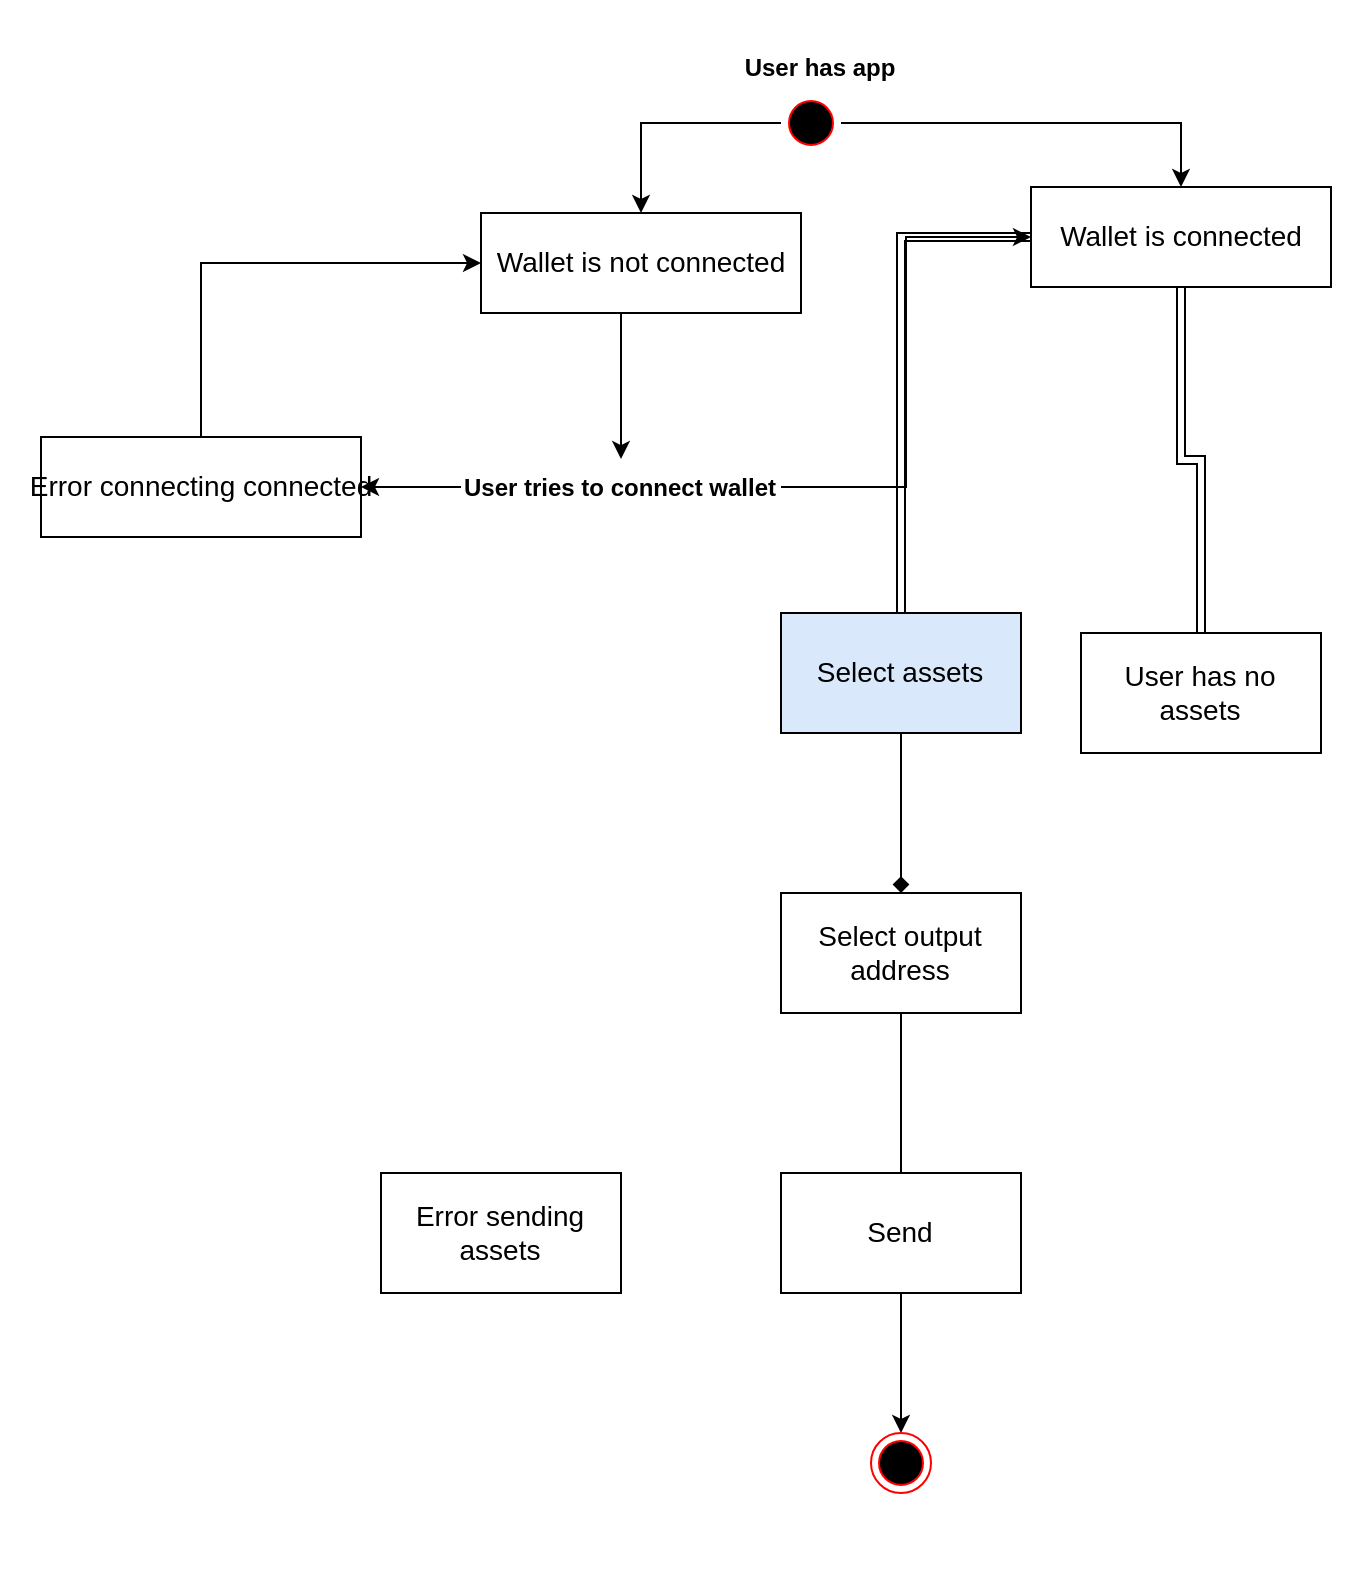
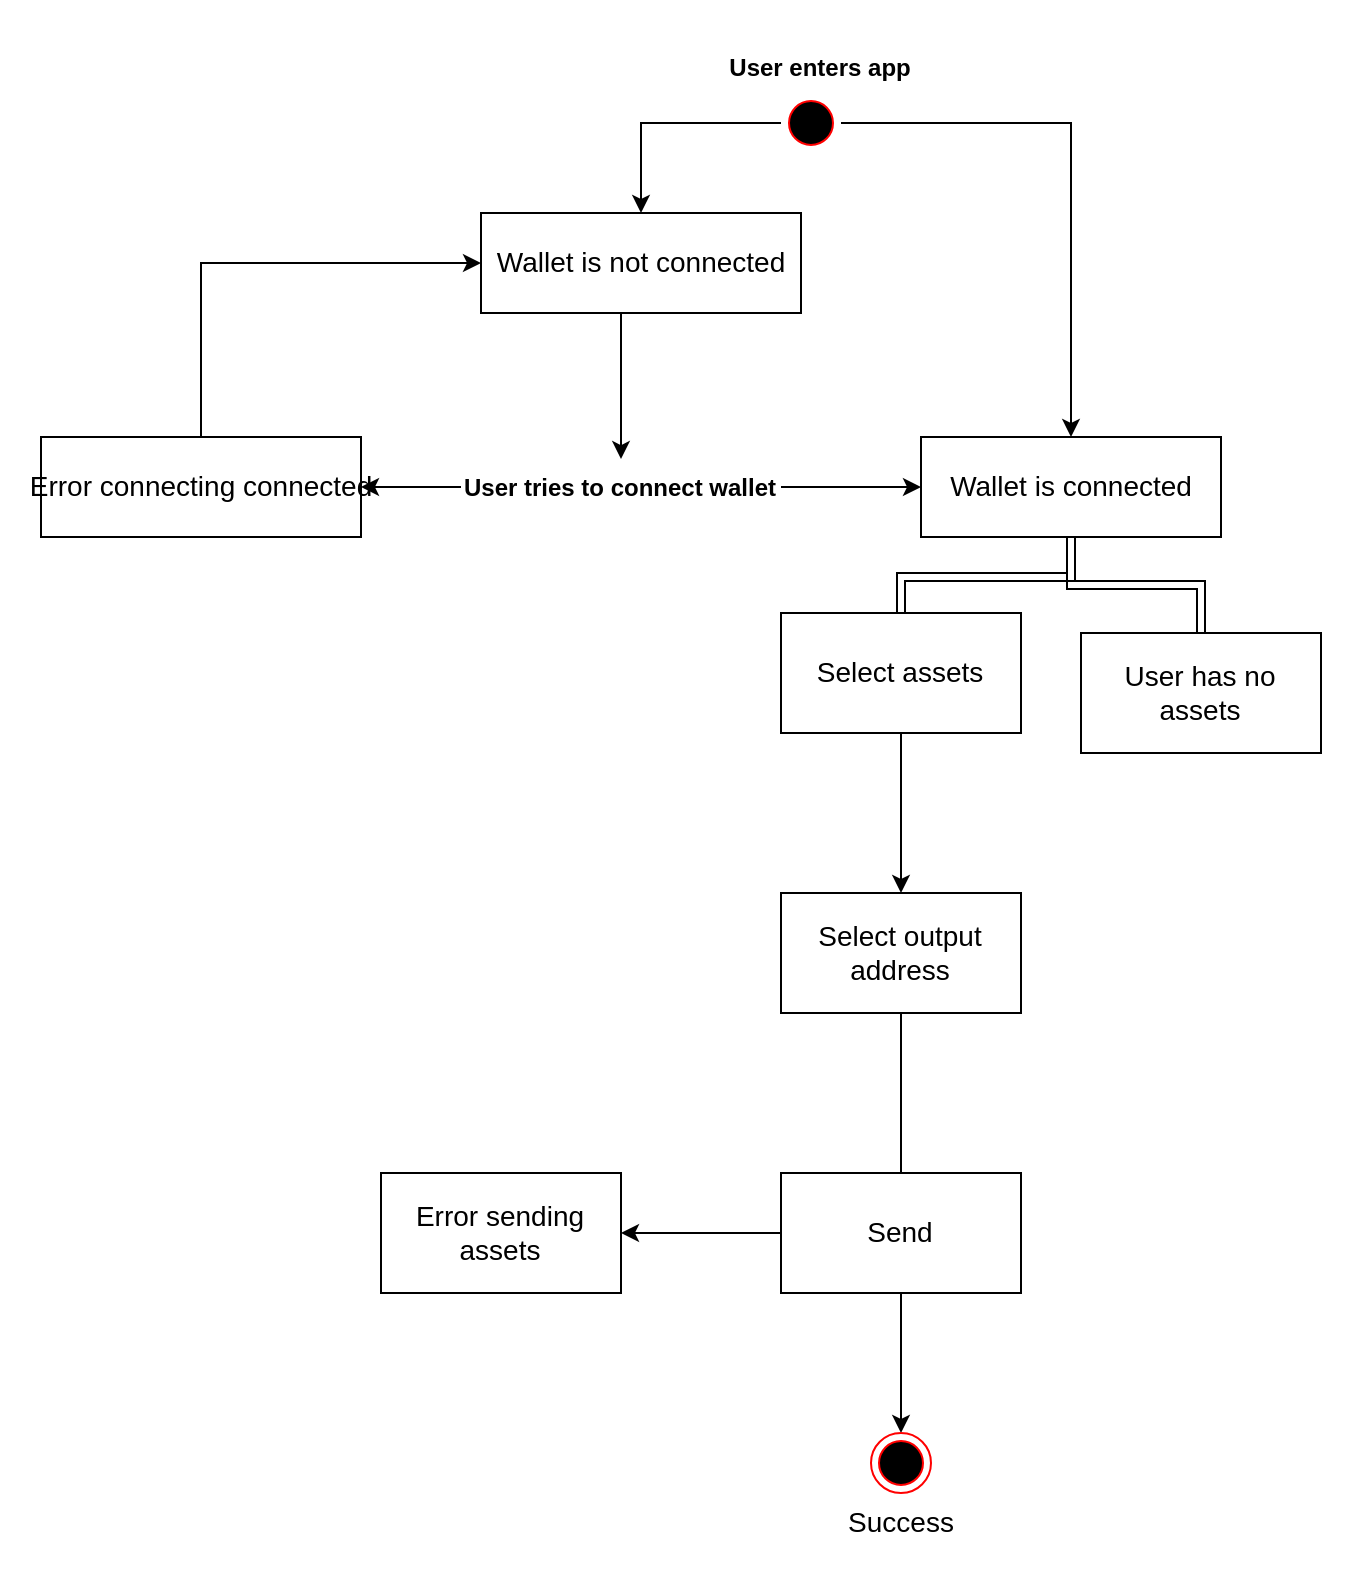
node "User has app": label "User has app" -> "User enters app"
node "Wallet is connected": moved (1181, 237) -> (1071, 487)
node "Select assets": fillcolor #dae8fc -> #ffffff
edge "Select assets" -> "Select output address": arrowhead diamond -> classic
edge "Send" -> "Error sending assets": added
node "Success": added
